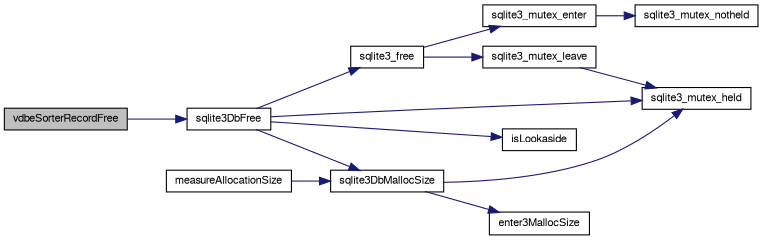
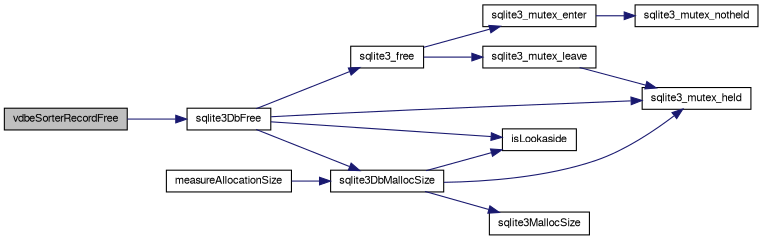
edge "sqlite3DbMallocSize" -> "isLookaside": added
node "enter3MallocSize": label "enter3MallocSize" -> "sqlite3MallocSize"
